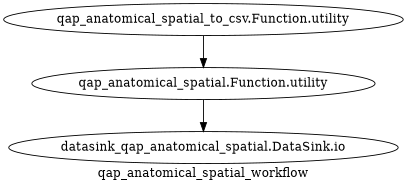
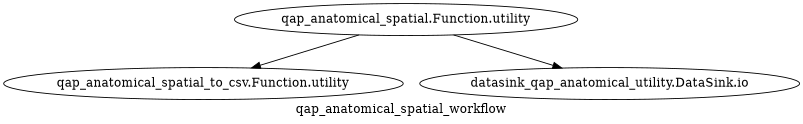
edge "qap_anatomical_spatial_to_csv.Function.utility" -> "qap_anatomical_spatial.Function.utility": reversed
node "datasink_qap_anatomical_spatial.DataSink.io": label "datasink_qap_anatomical_spatial.DataSink.io" -> "datasink_qap_anatomical_utility.DataSink.io"
